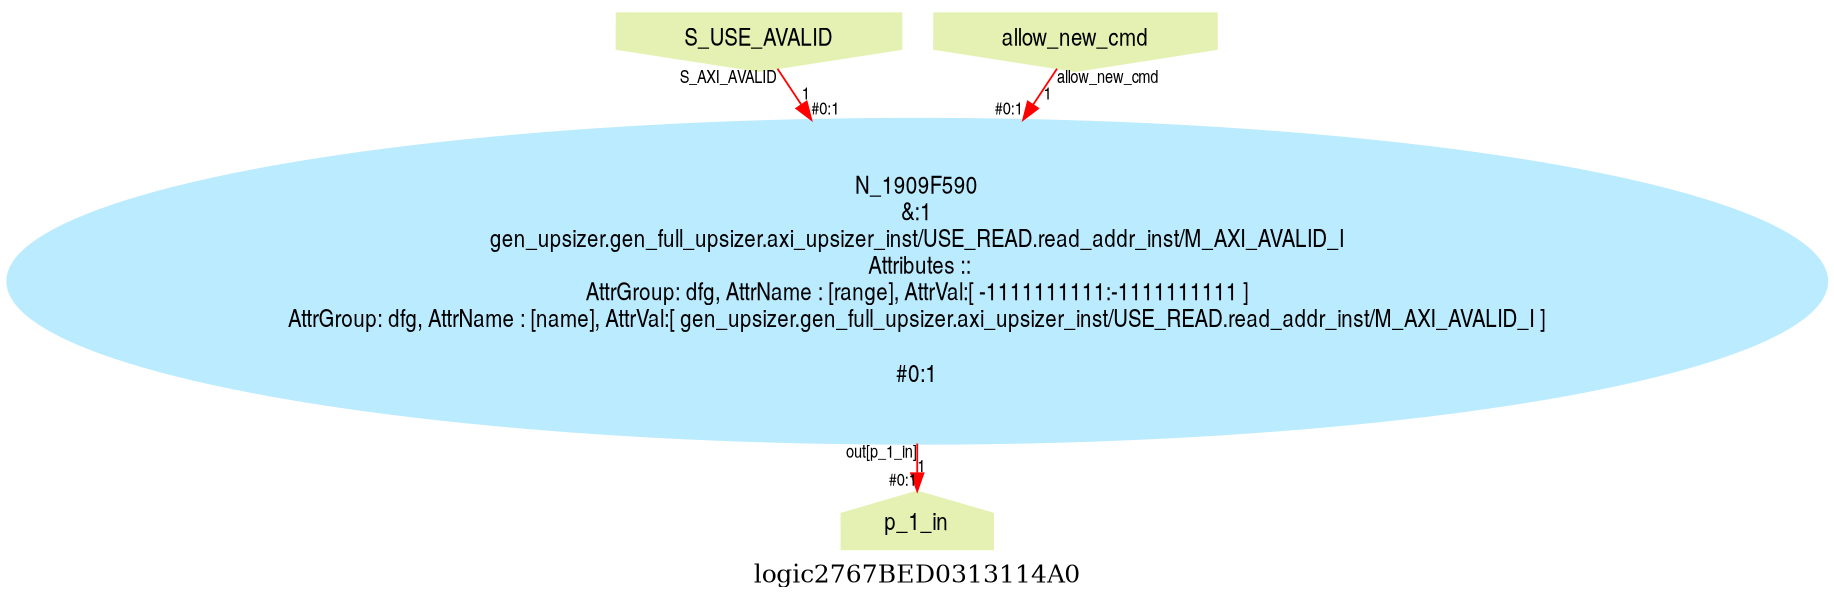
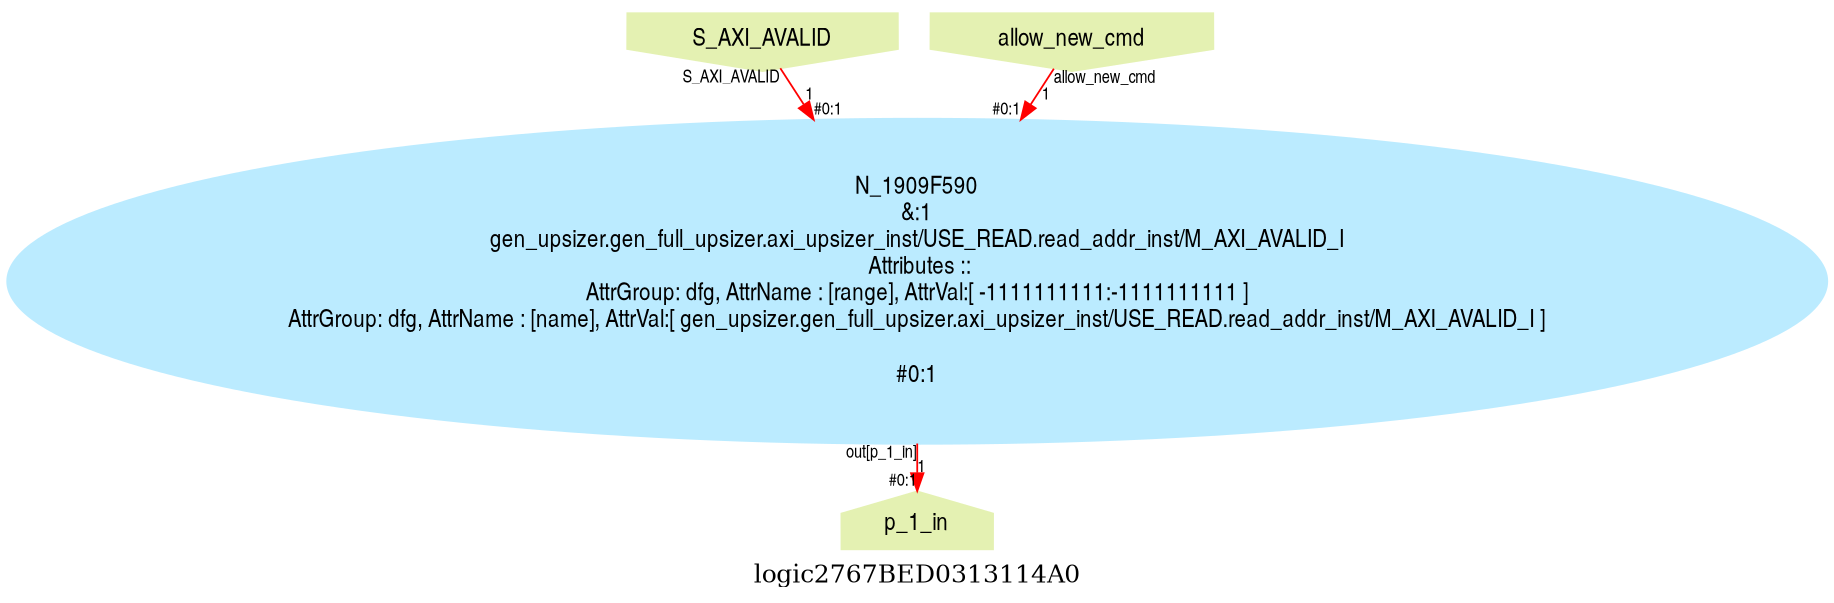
node "S_USE_AVALID": label "S_USE_AVALID" -> "S_AXI_AVALID"
